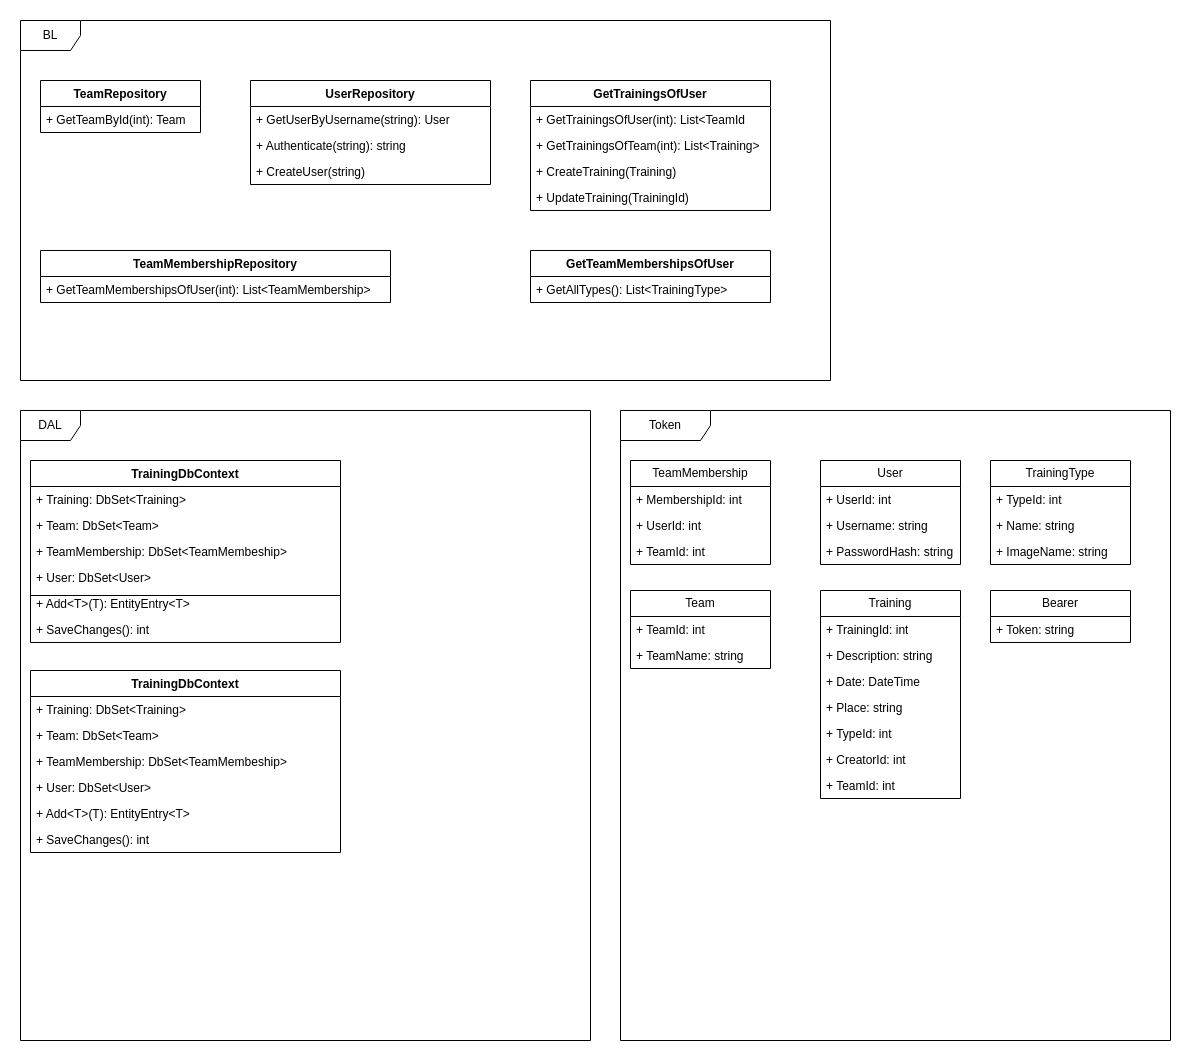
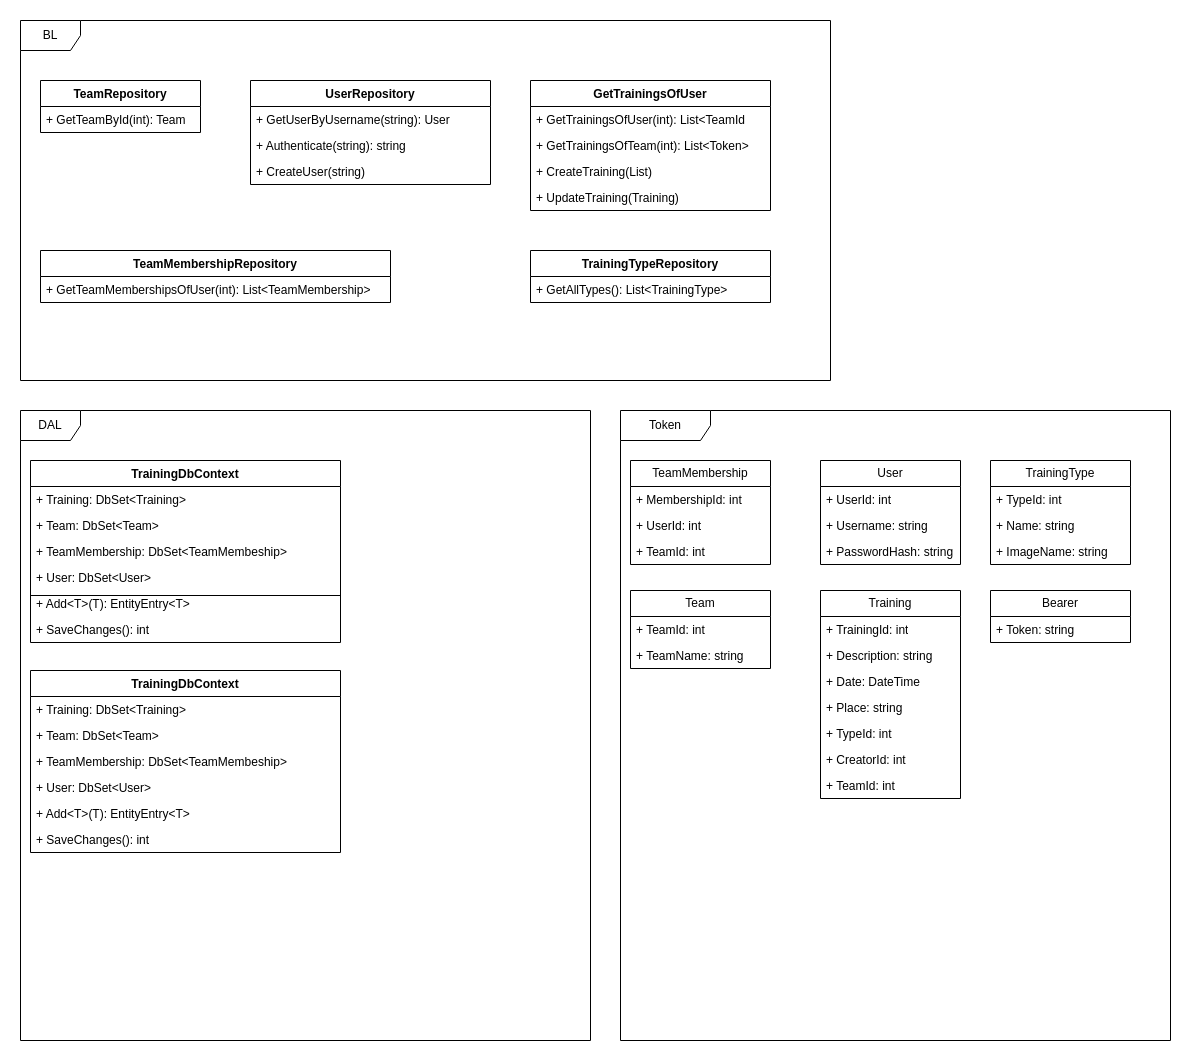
node "+ GetTrainingsOfTeam(int): List<Training>": label "+ GetTrainingsOfTeam(int): List<Training>" -> "+ GetTrainingsOfTeam(int): List<Token>"
node "+ CreateTraining(Training)": label "+ CreateTraining(Training)" -> "+ CreateTraining(List)"
node "+ UpdateTraining(TrainingId)": label "+ UpdateTraining(TrainingId)" -> "+ UpdateTraining(Training)"
node "GetTeamMembershipsOfUser": label "GetTeamMembershipsOfUser" -> "TrainingTypeRepository"
